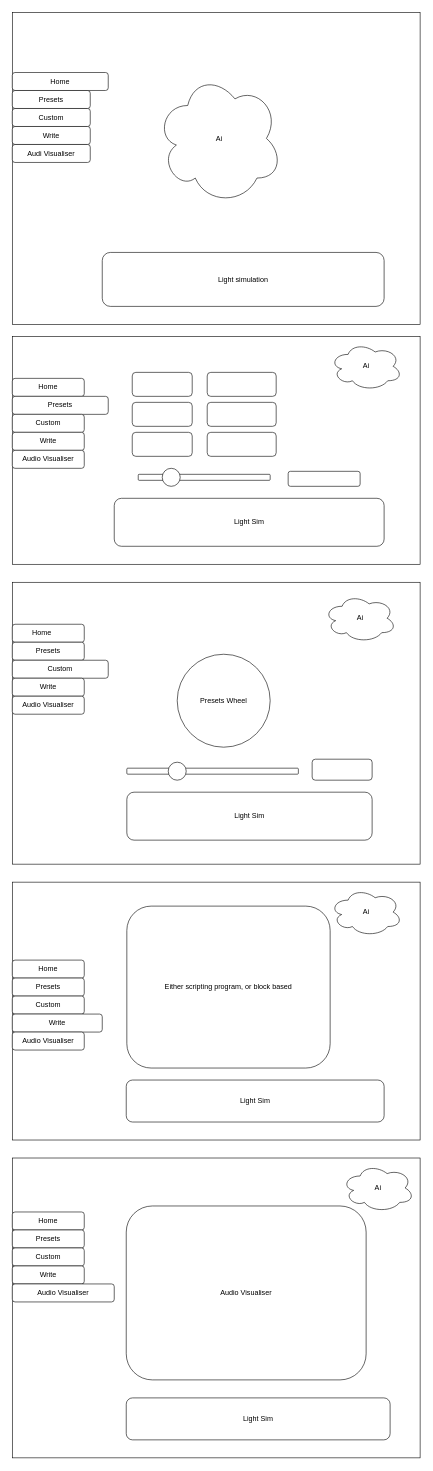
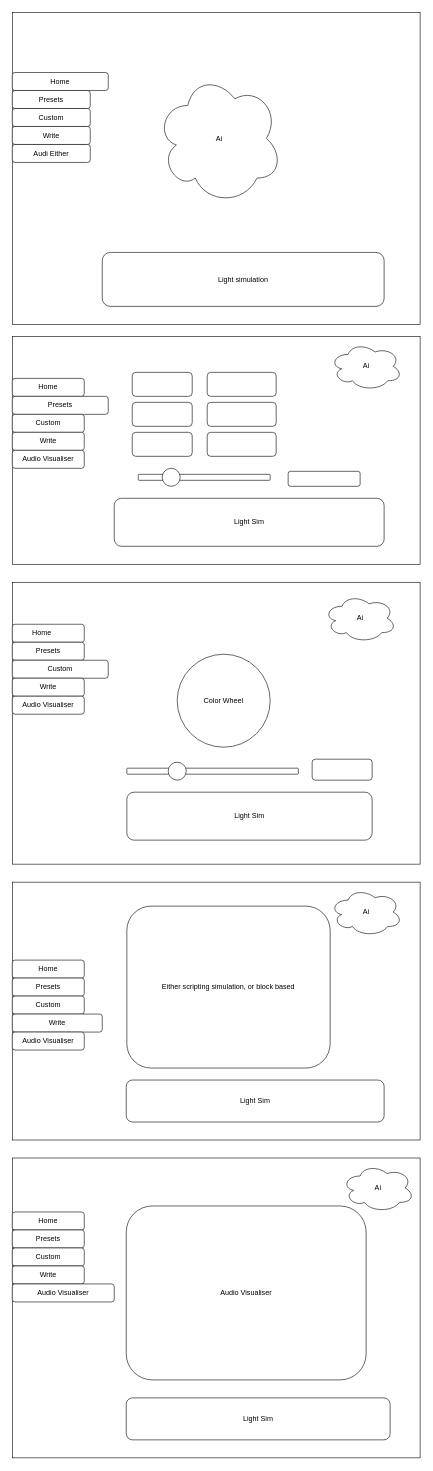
node "Audi Visualiser": label "Audi Visualiser" -> "Audi Either"
node "Presets Wheel": label "Presets Wheel" -> "Color Wheel"
node "Either scripting program, or block based": label "Either scripting program, or block based" -> "Either scripting simulation, or block based"
